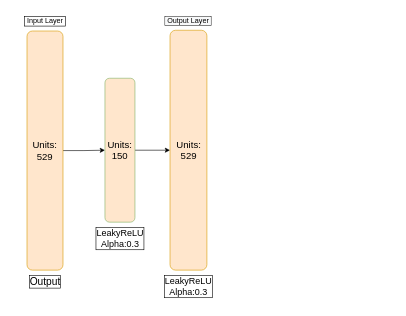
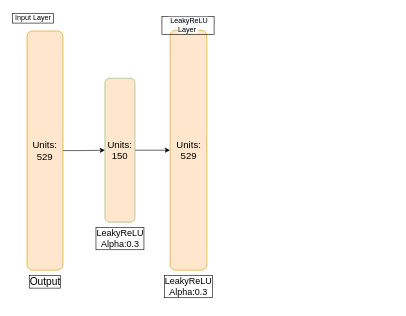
node "Input Layer": moved (45, 21) -> (33, 18)
node "Output Layer": label "Output Layer" -> "LeakyReLU Layer"
